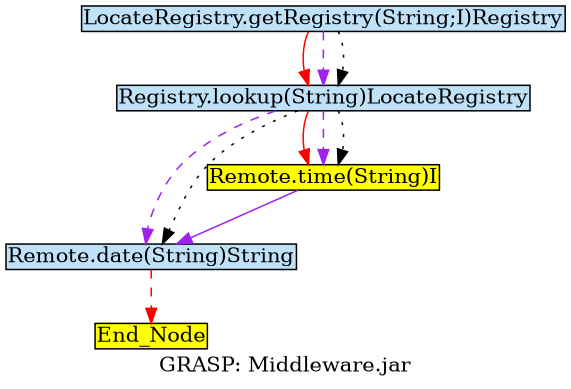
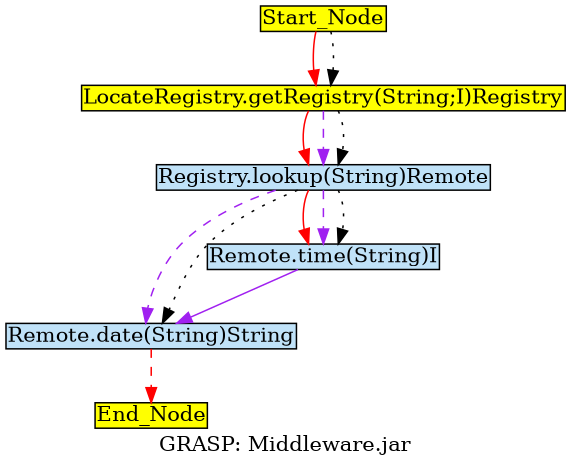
node "LocateRegistry.getRegistry(String;I)Registry": fillcolor #c0e2f8 -> yellow
node "Start_Node": added
node "Registry.lookup(String)LocateRegistry": label "Registry.lookup(String)LocateRegistry" -> "Registry.lookup(String)Remote"
node "Remote.time(String)I": fillcolor yellow -> #c0e2f8
